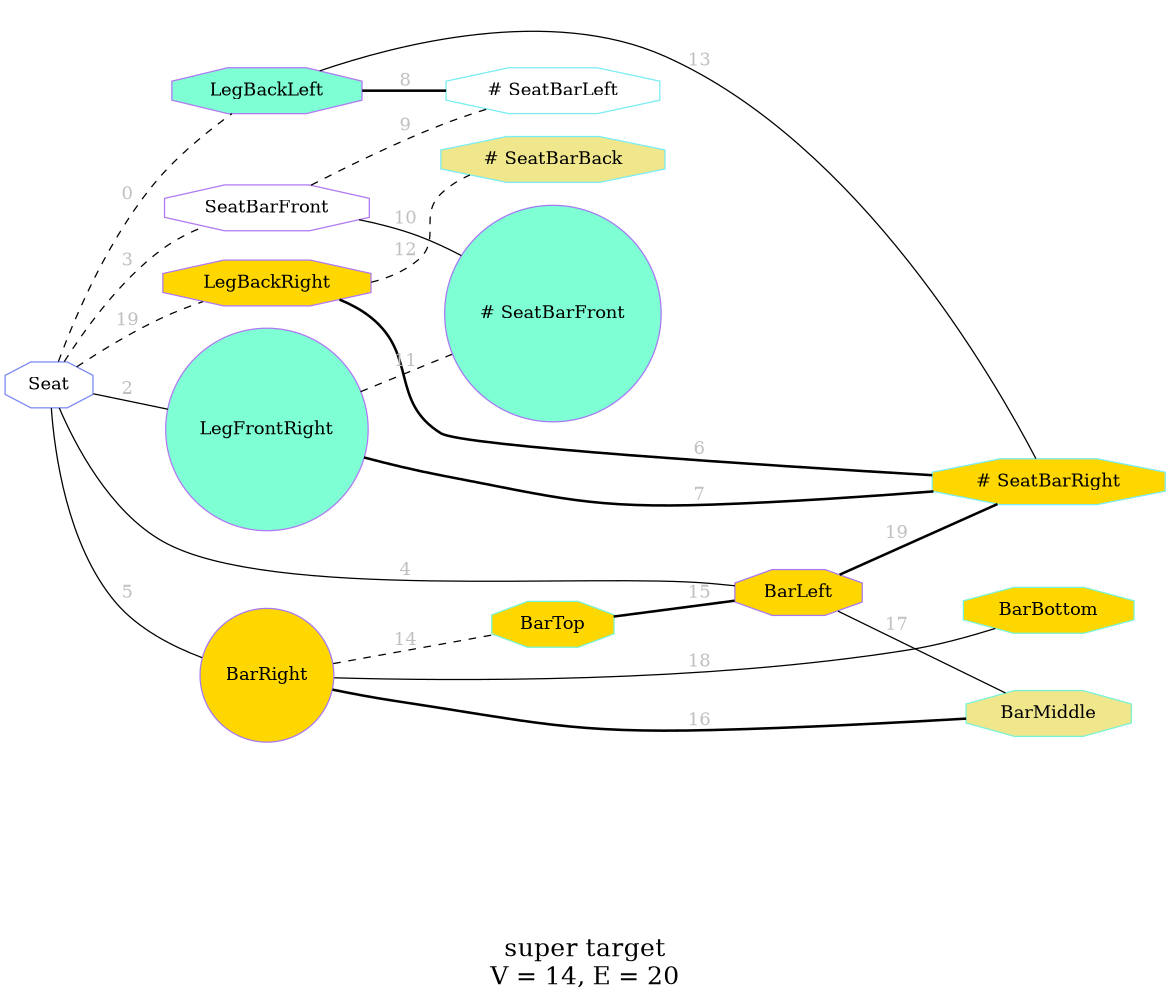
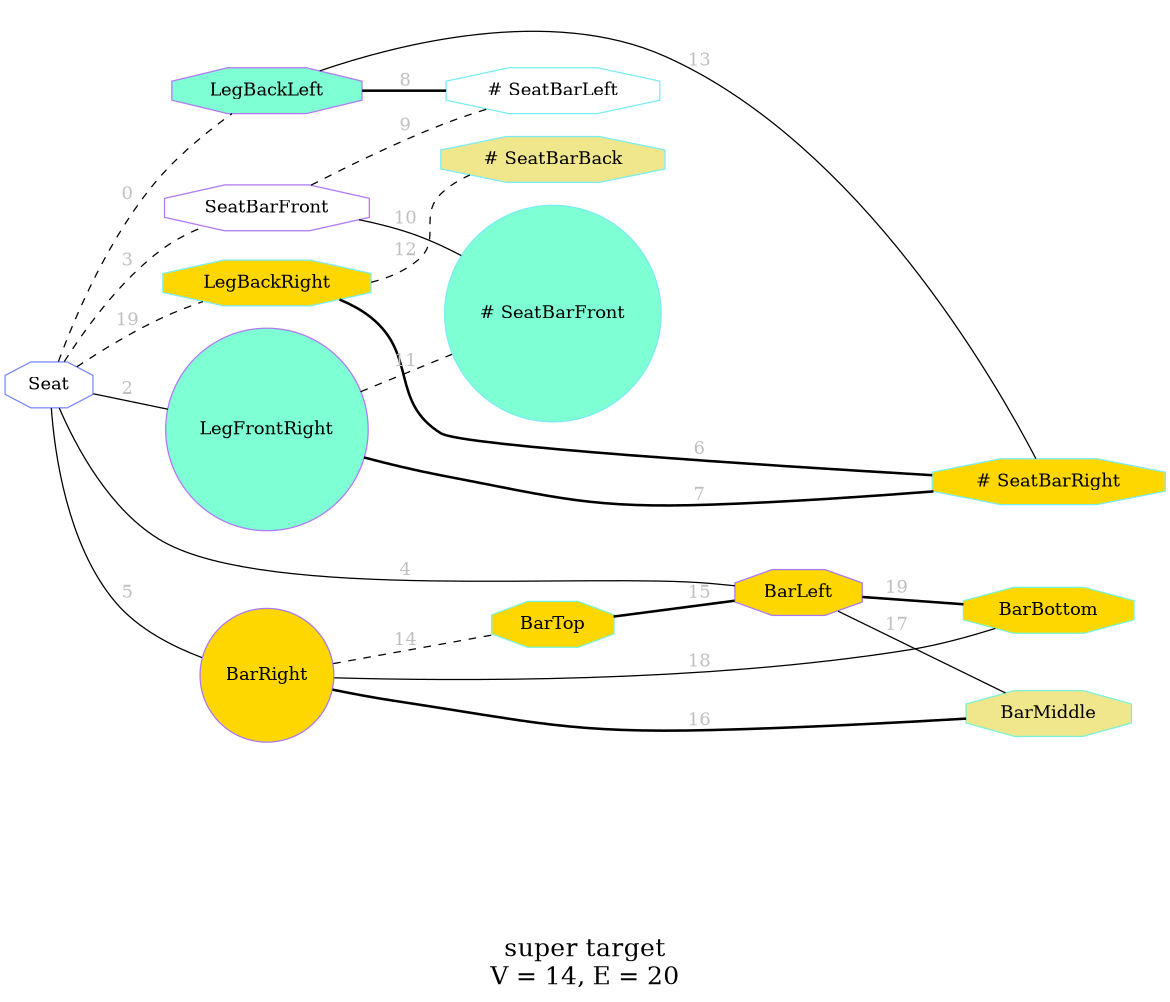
node "LegBackRight": color #b079f3 -> #79edf3
node "# SeatBarFront": color #a679f3 -> #79edf3
edge "# SeatBarRight" -- "BarLeft": now "BarBottom" -- "BarLeft"
